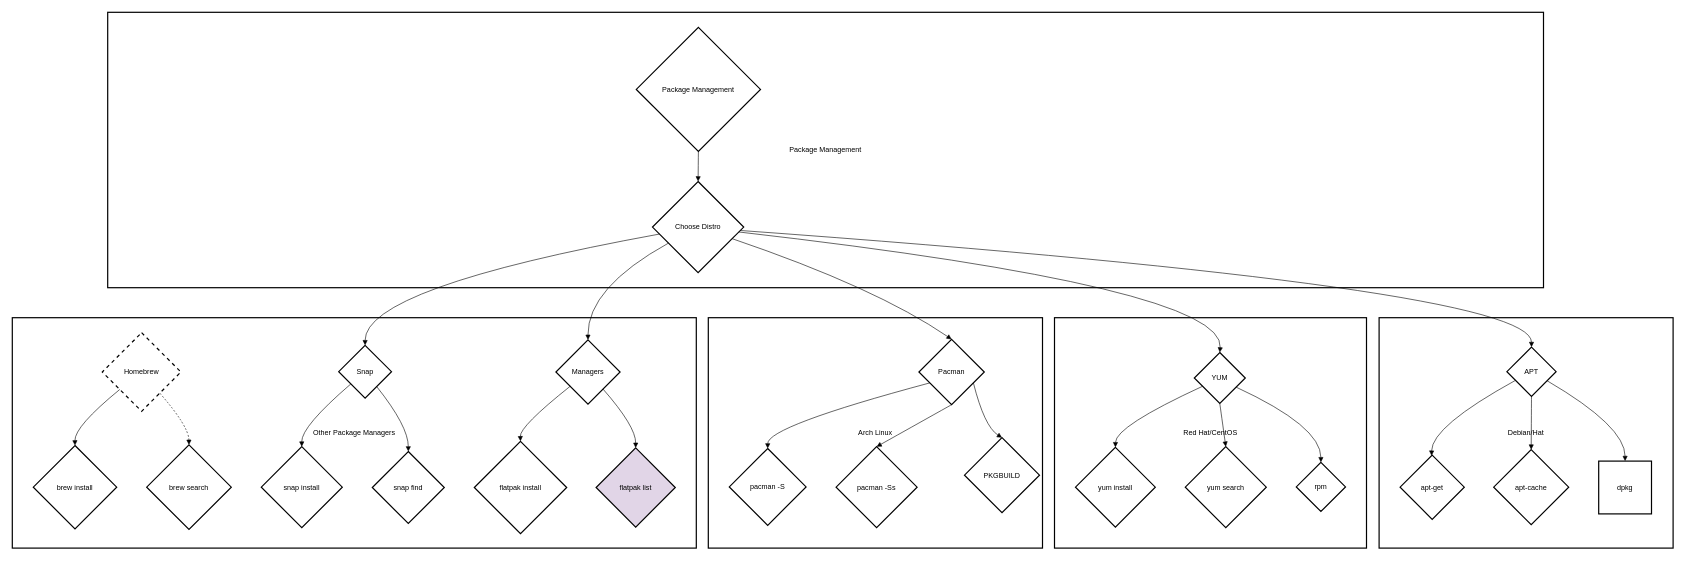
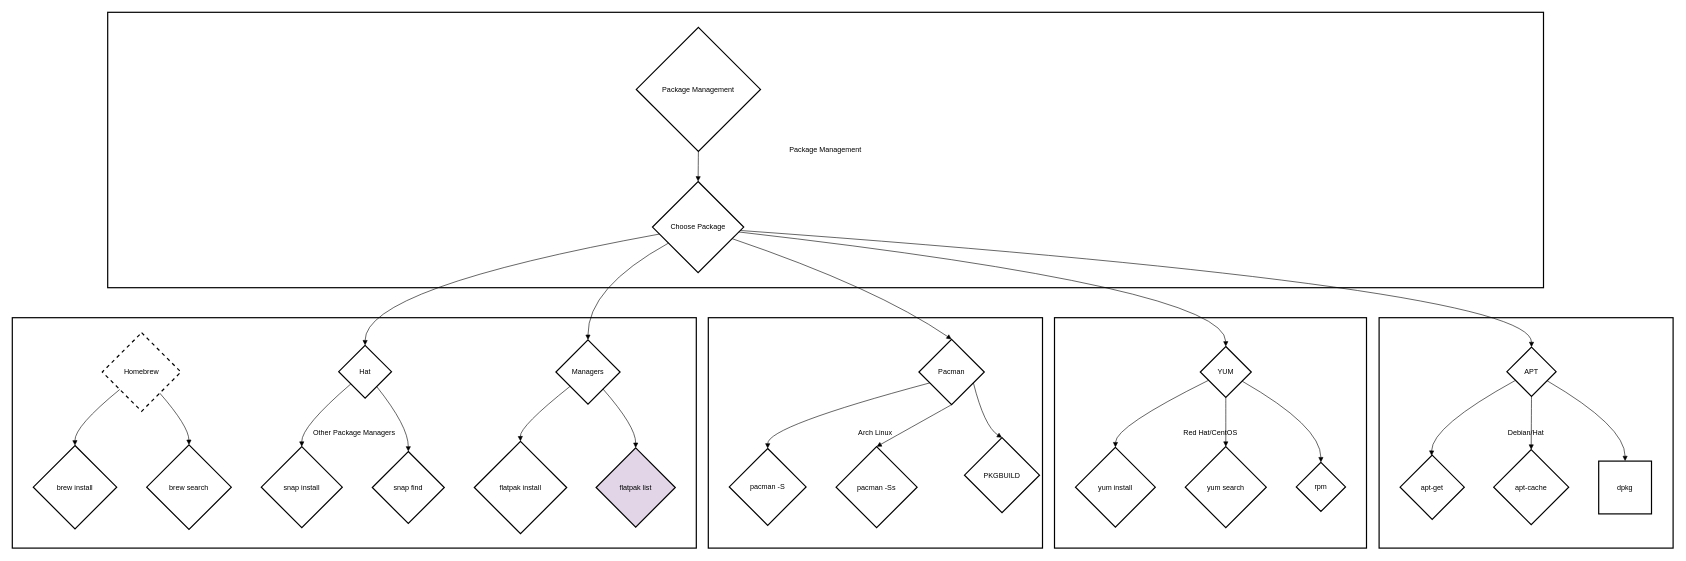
node "Choose Distro": label "Choose Distro" -> "Choose Package"
node "Snap": label "Snap" -> "Hat"
node "YUM": moved (1220, 378) -> (1226, 372)
edge "Homebrew" -> "brew search": style dashed -> solid
